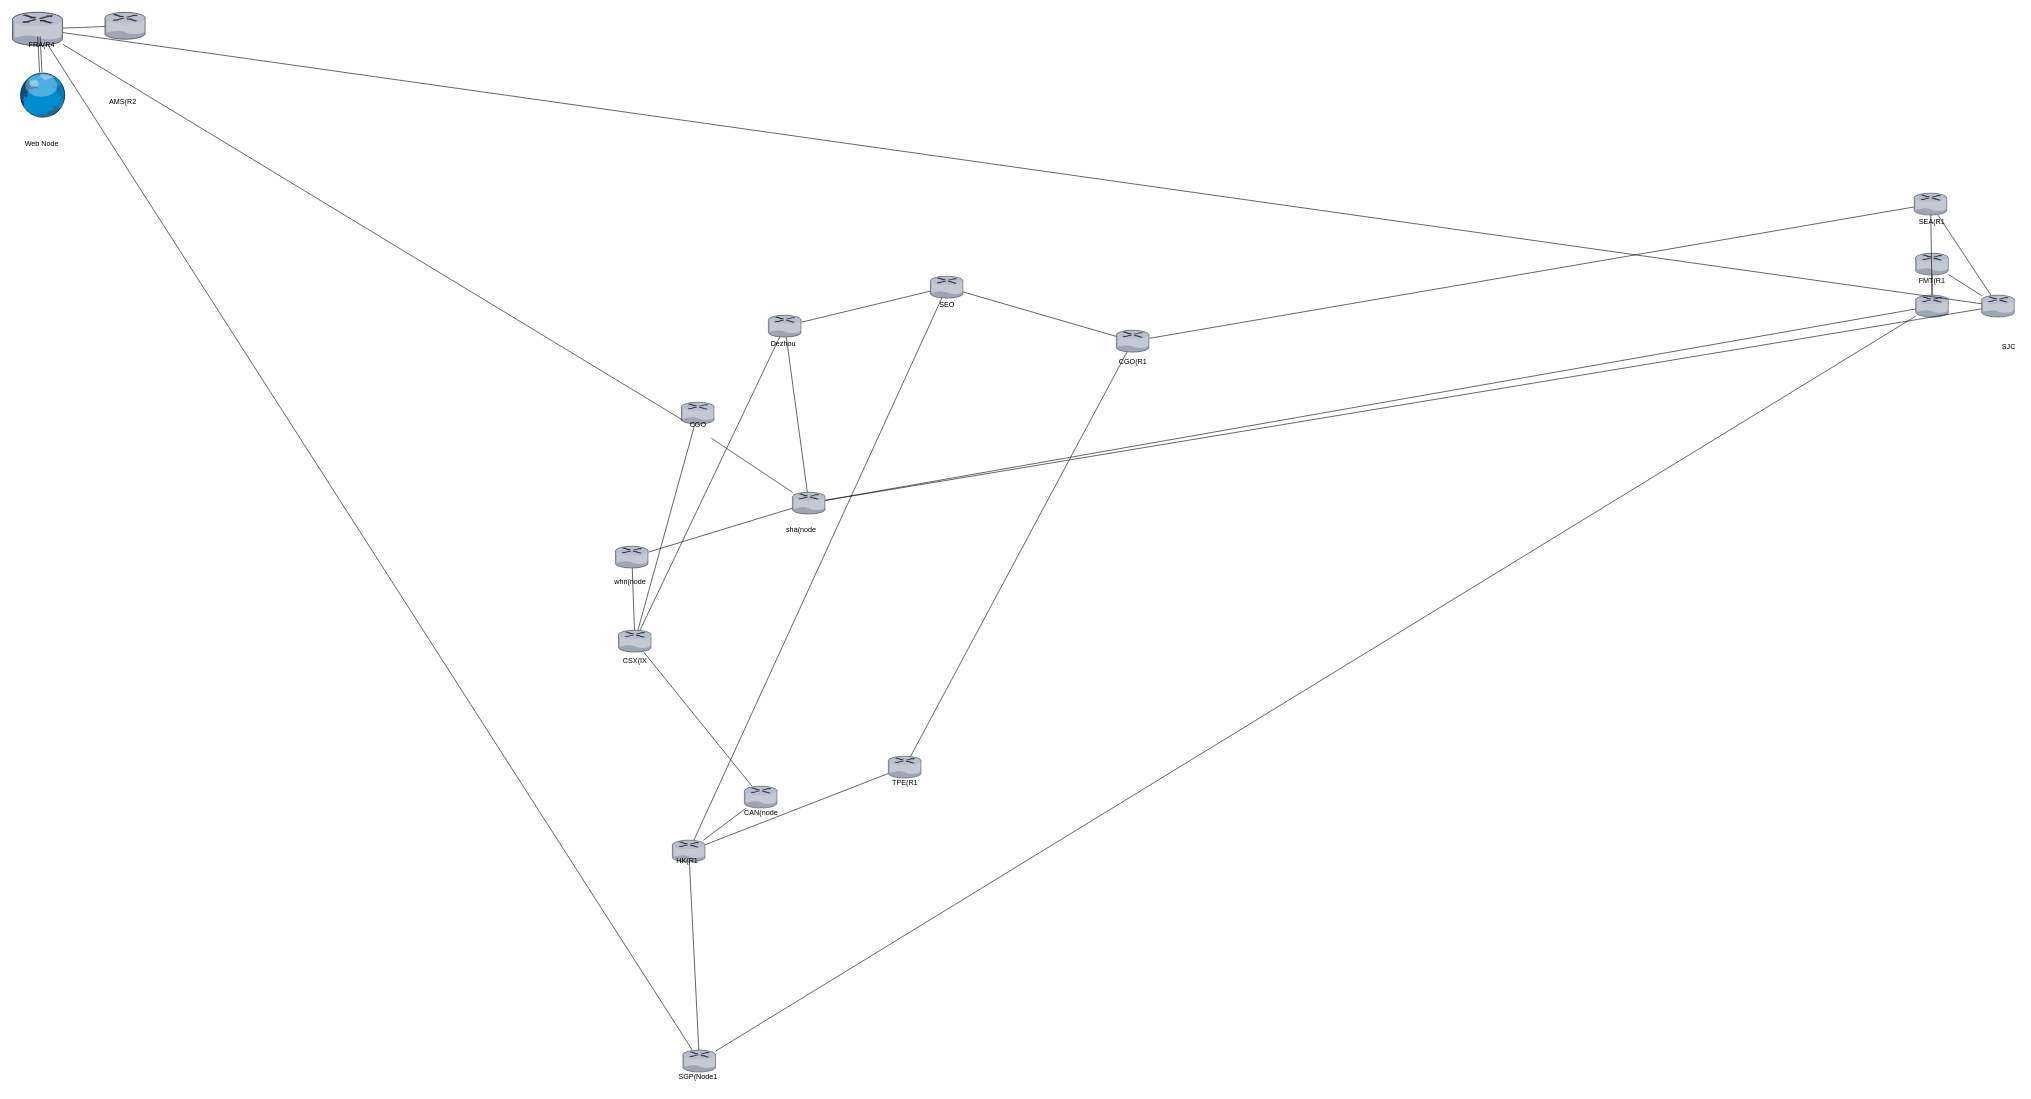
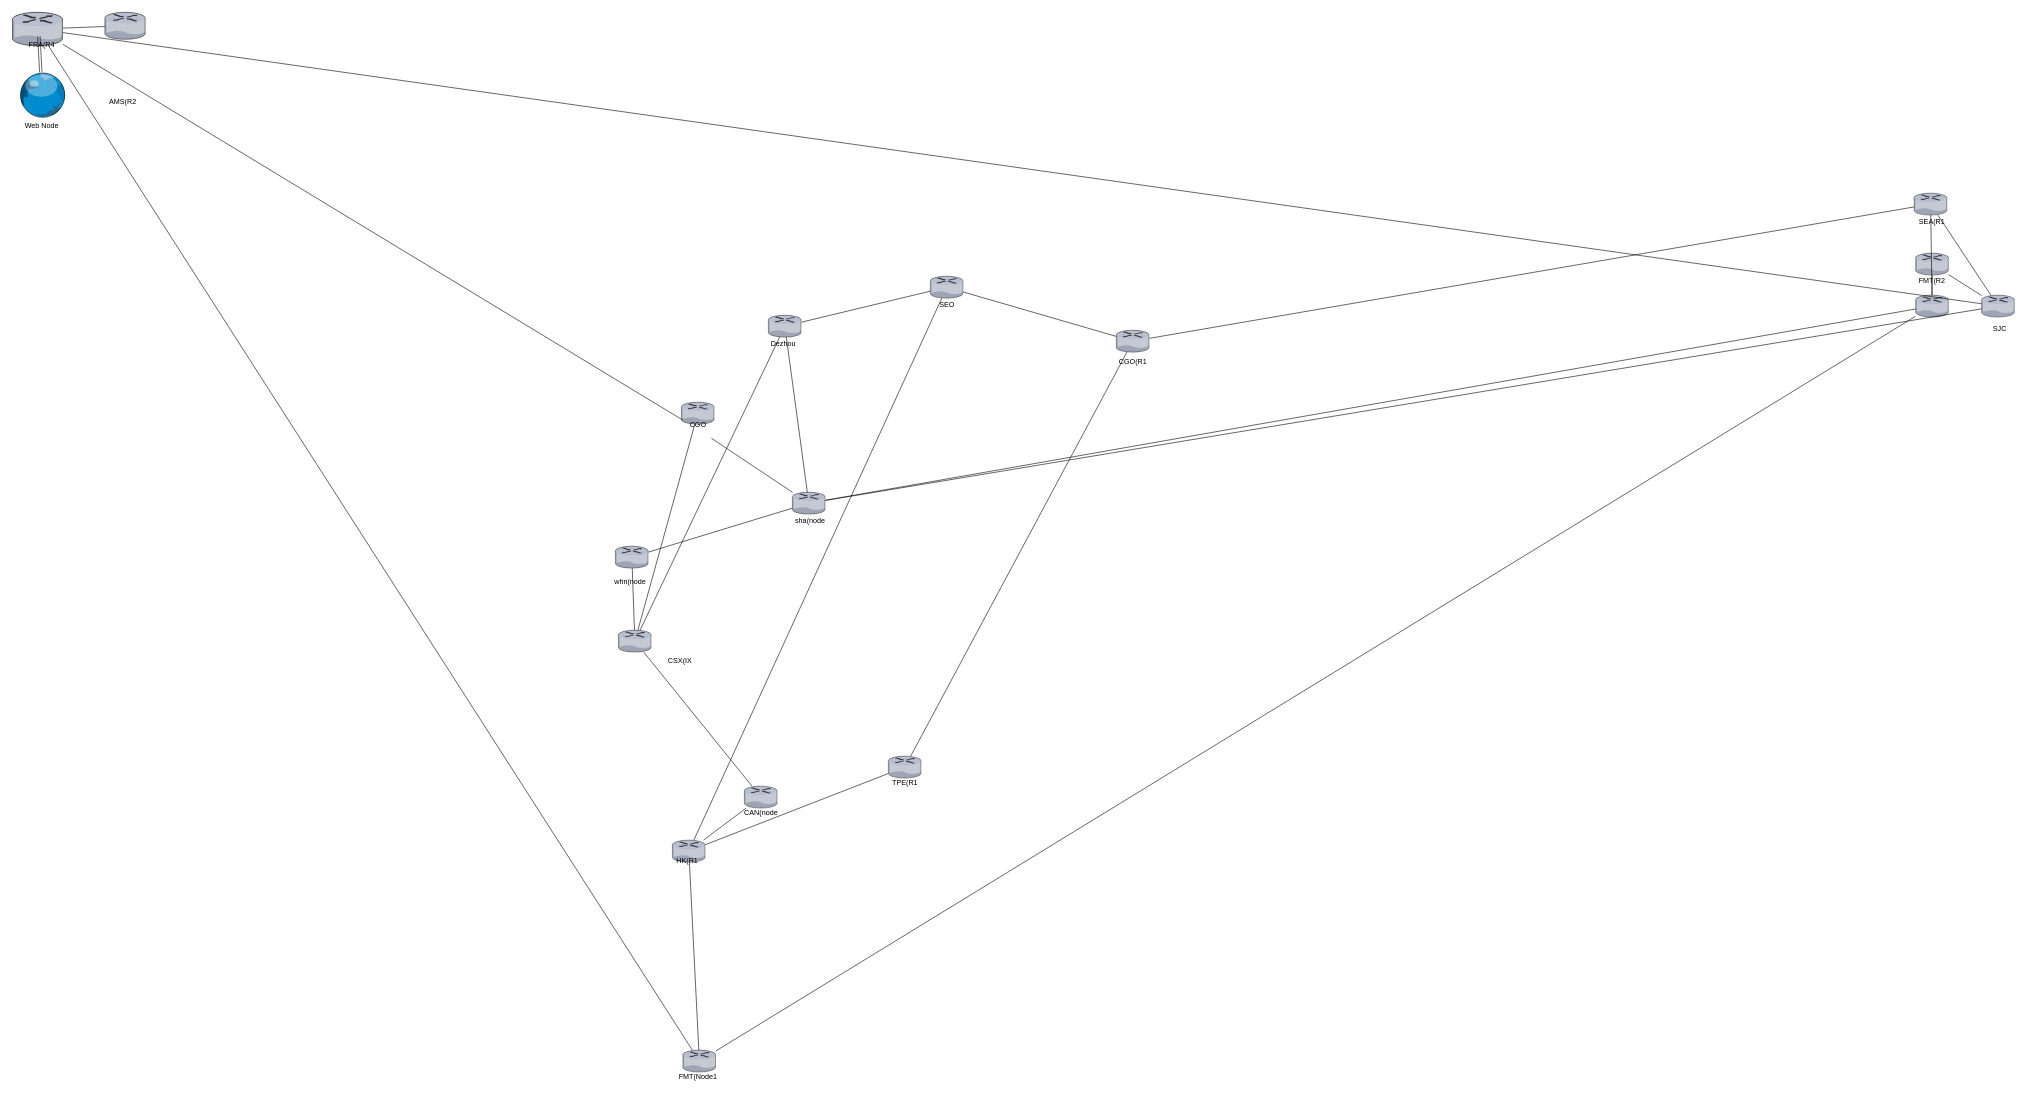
node "Web Node": moved (42, 144) -> (42, 126)
node "FMT(R1": label "FMT(R1" -> "FMT(R2"
node "SJC": moved (2009, 346) -> (2000, 328)
node "sha(node": moved (801, 530) -> (810, 521)
node "CSX(IX": moved (635, 661) -> (680, 661)
node "SGP(Node1": label "SGP(Node1" -> "FMT(Node1"
